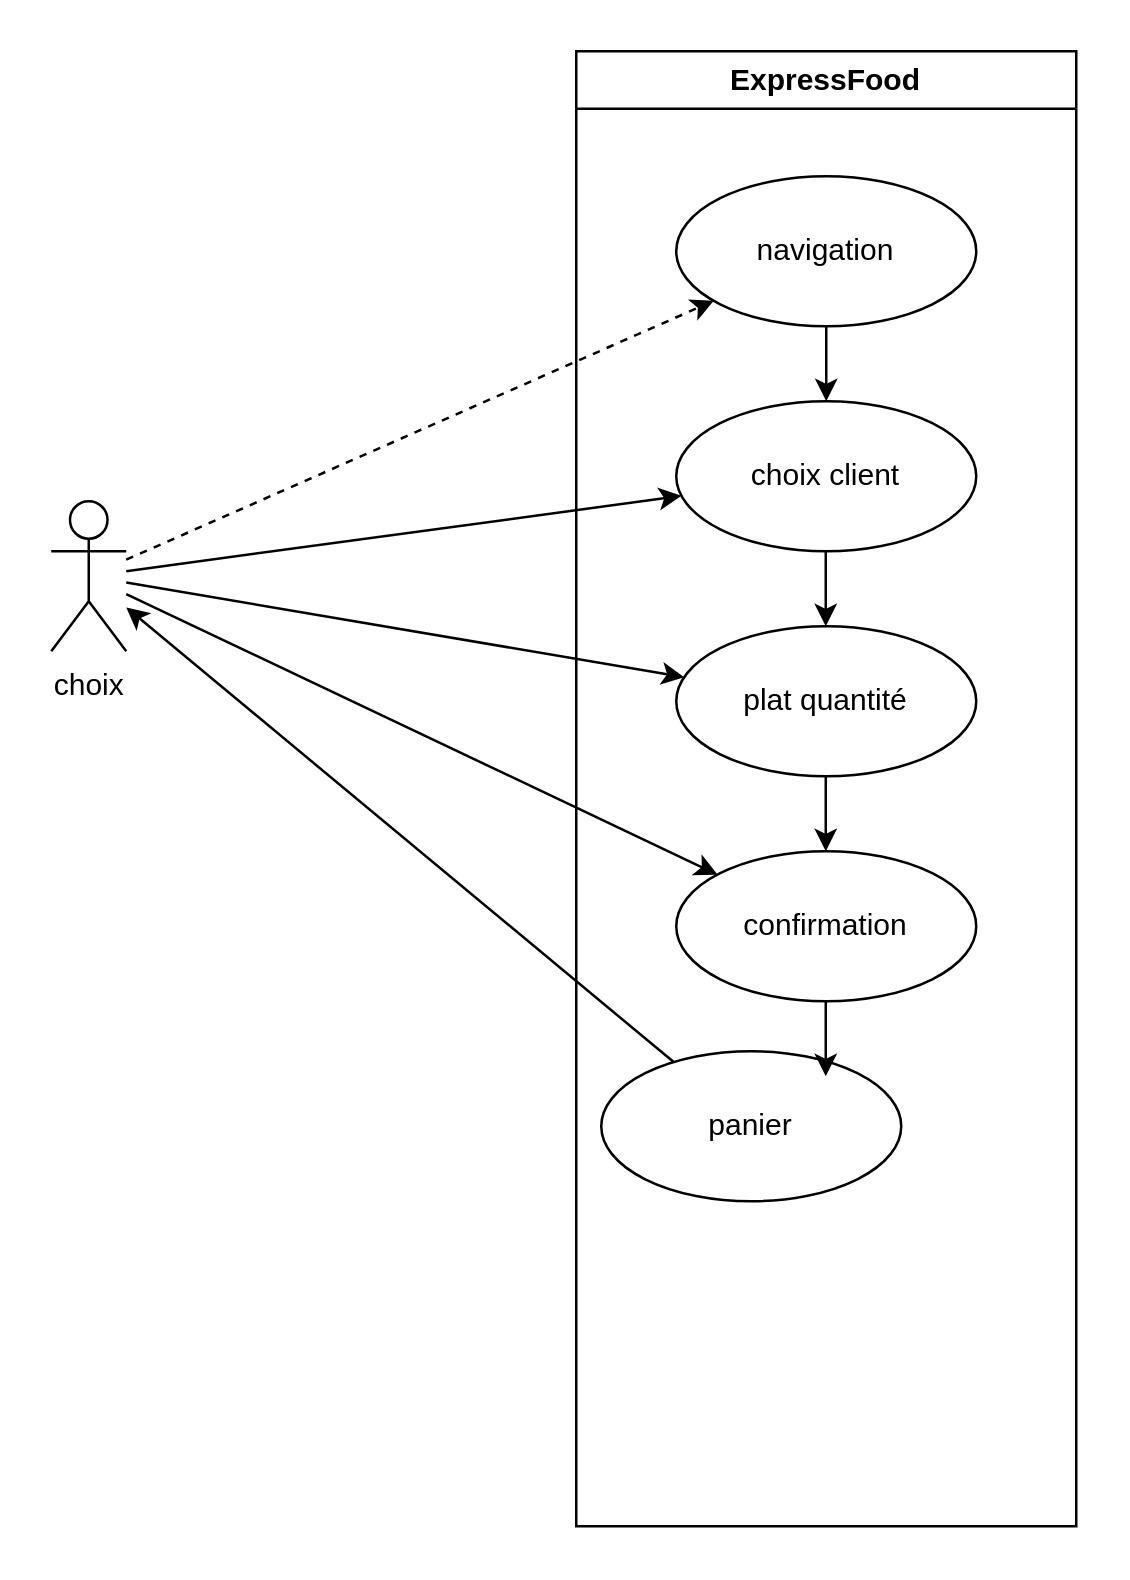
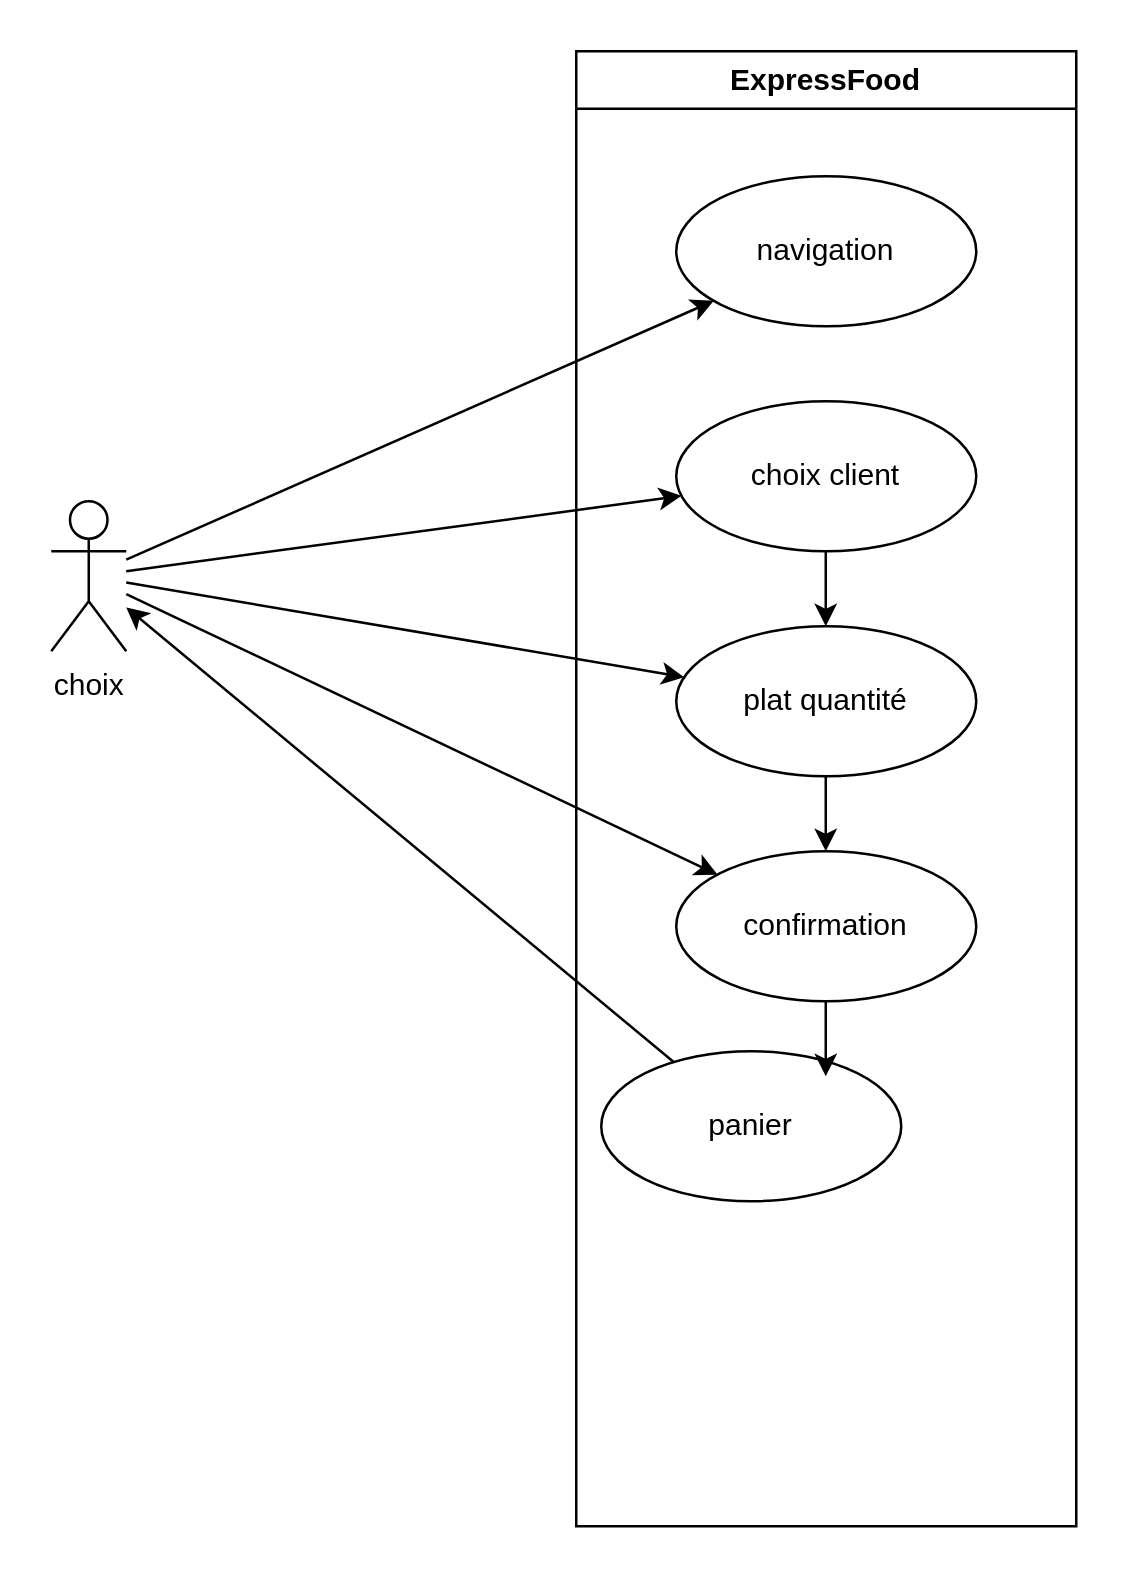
edge "navigation" -> "choix client": removed
edge "choix" -> "navigation": style dashed -> solid
